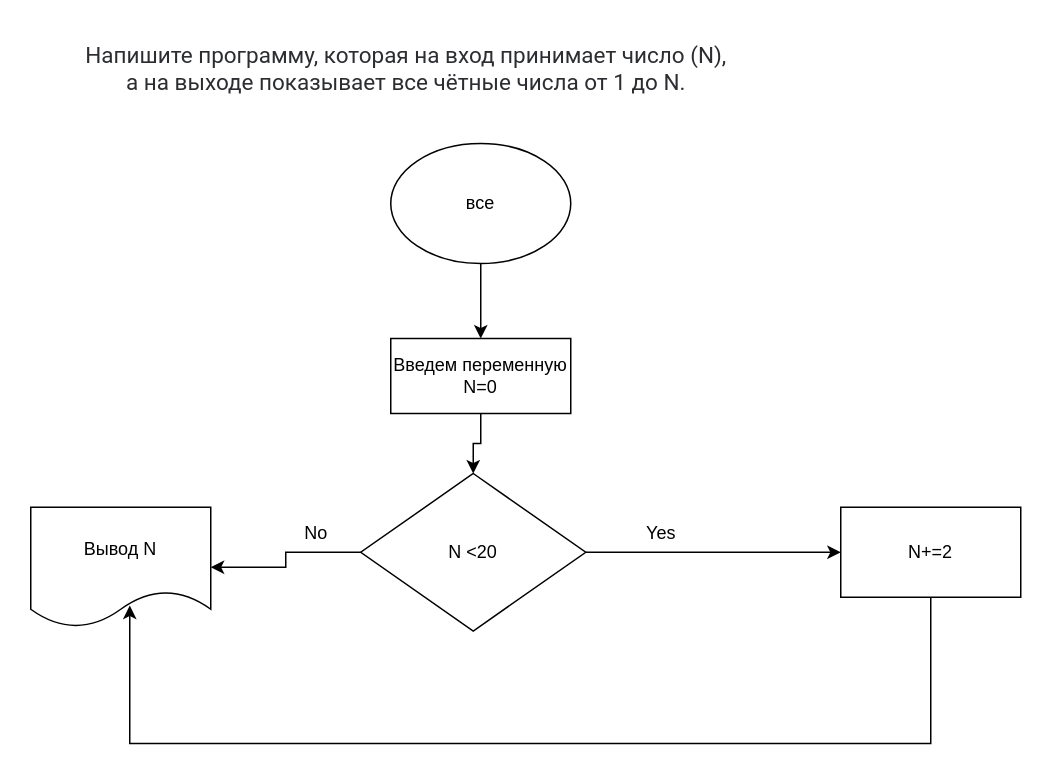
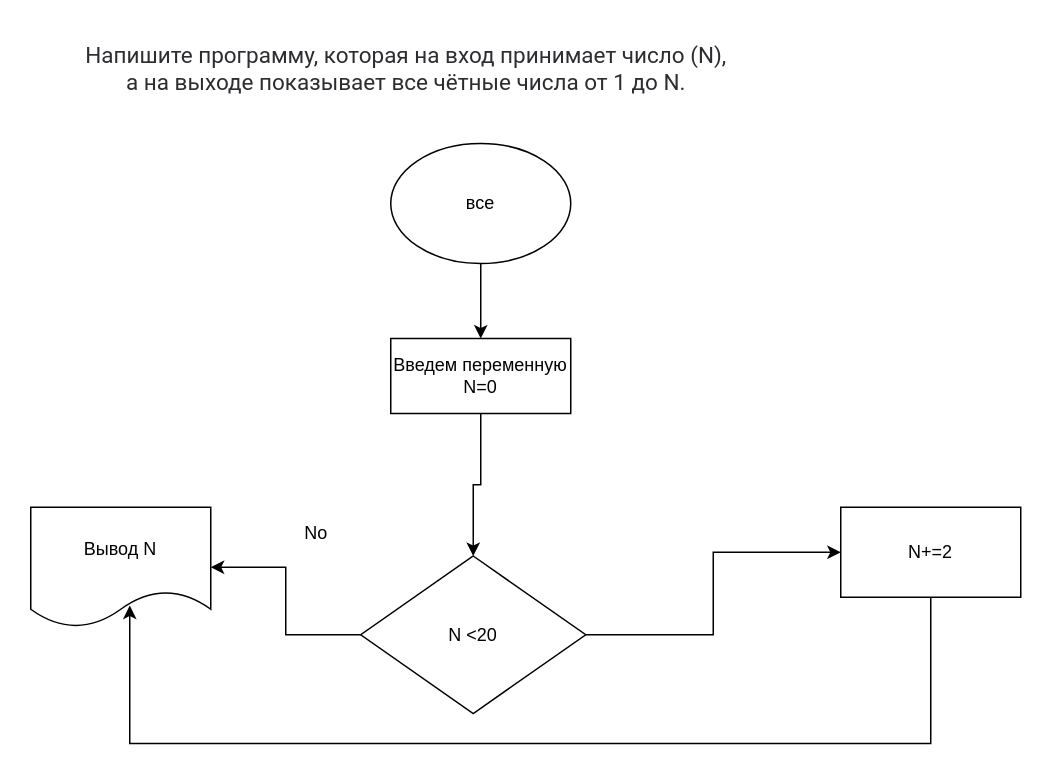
node "Yes": removed
node "N <20": moved (473, 552) -> (473, 635)
